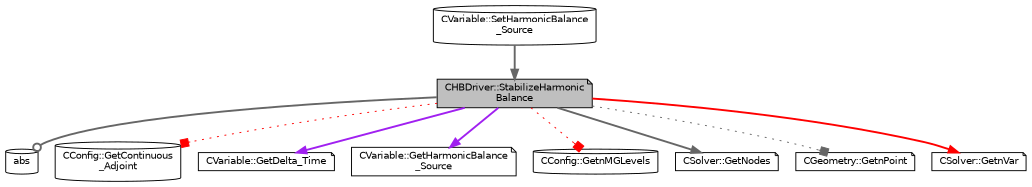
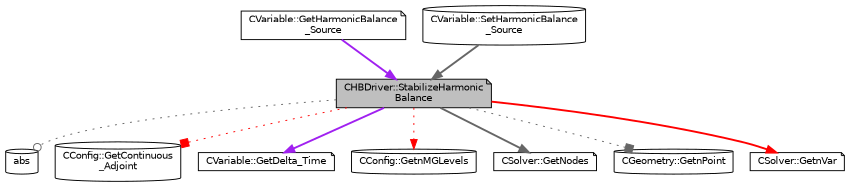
edge "CHBDriver::StabilizeHarmonic Balance" -> "abs": style bold -> dotted
edge "CHBDriver::StabilizeHarmonic Balance" -> "CVariable::GetHarmonicBalance _Source": reversed
edge "CHBDriver::StabilizeHarmonic Balance" -> "CConfig::GetnMGLevels": arrowhead box -> normal
node "CGeometry::GetnPoint": shape note -> cylinder
